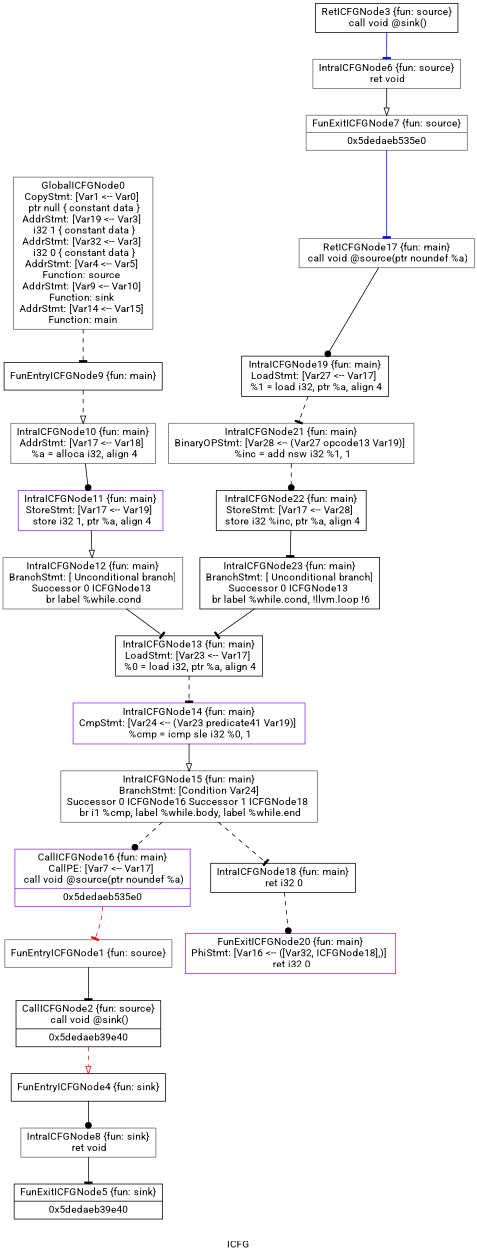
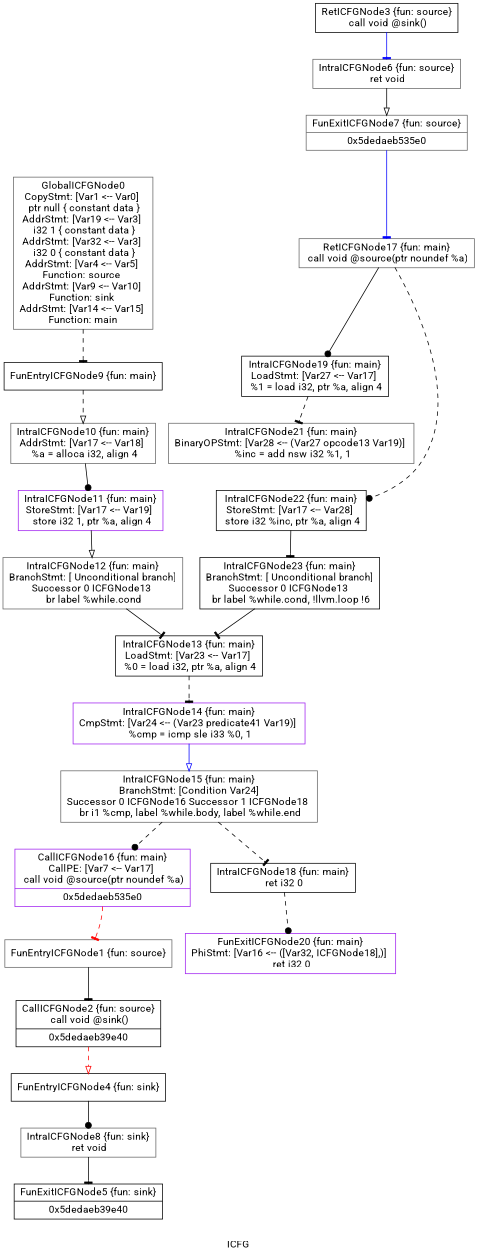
edge "IntraICFGNode21 {fun: main}" -> "IntraICFGNode22 {fun: main}": now "RetICFGNode17 {fun: main}" -> "IntraICFGNode22 {fun: main}"
node "IntraICFGNode14 {fun: main}": text "%cmp = icmp sle i32 %0, 1" -> "%cmp = icmp sle i33 %0, 1"
edge "IntraICFGNode14 {fun: main}" -> "IntraICFGNode15 {fun: main}": color black -> blue
